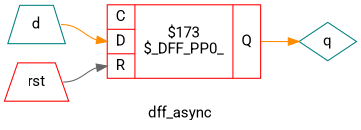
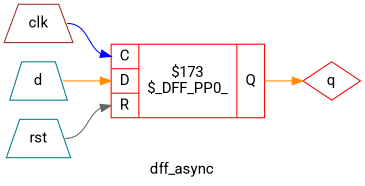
node "clk": added
node "q": color teal -> red
node "rst": color red -> teal
